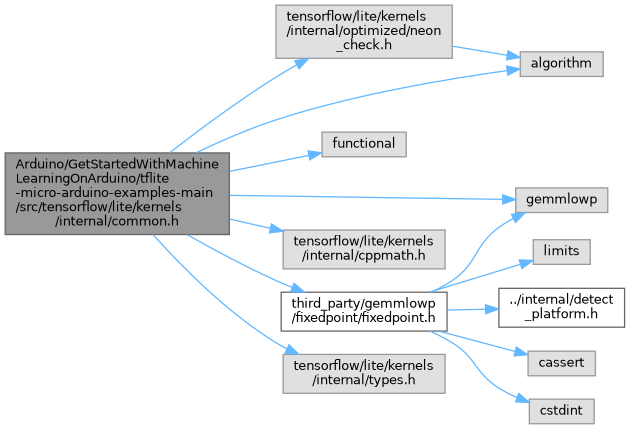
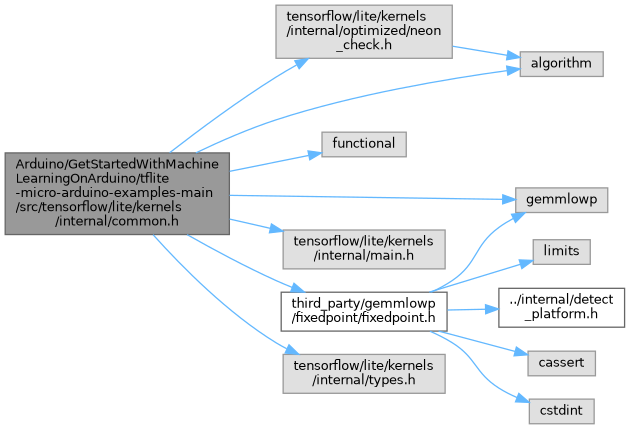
node "tensorflow/lite/kernels /internal/cppmath.h": label "tensorflow/lite/kernels /internal/cppmath.h" -> "tensorflow/lite/kernels /internal/main.h"
